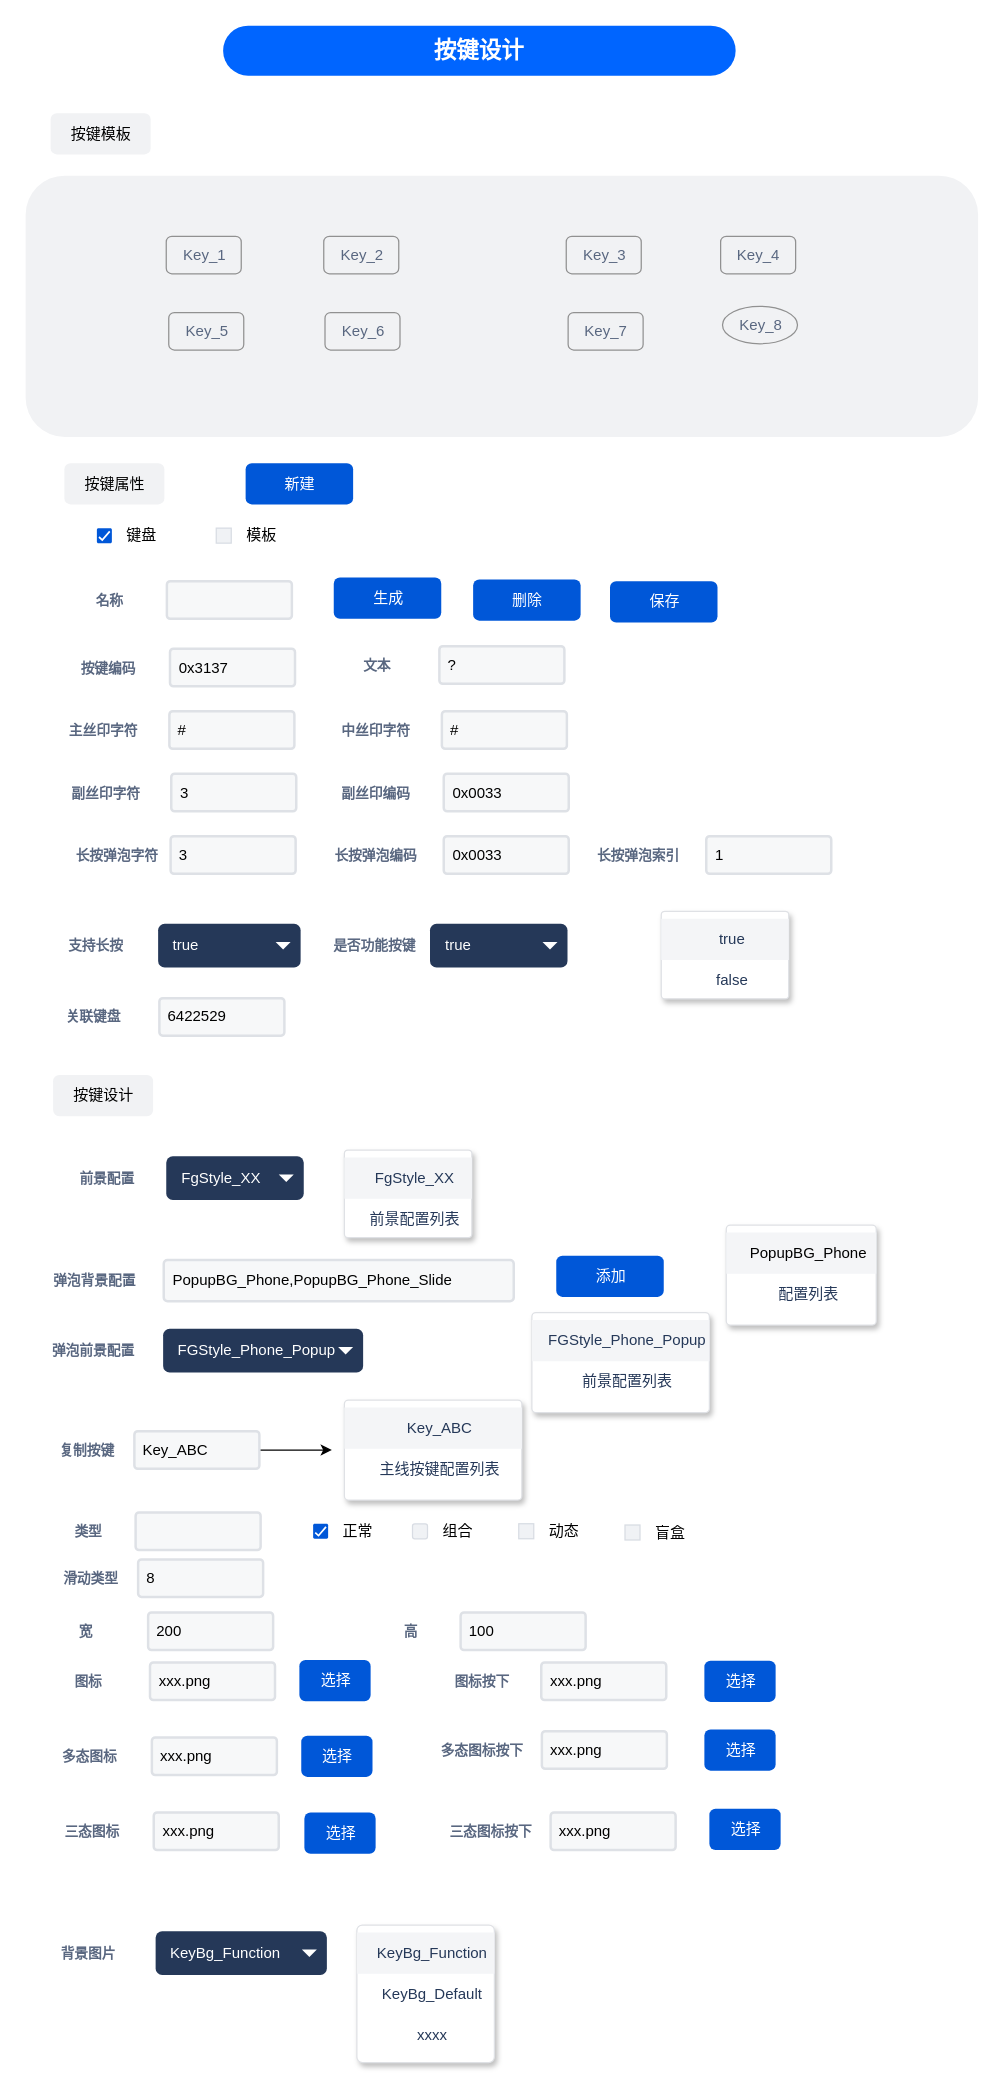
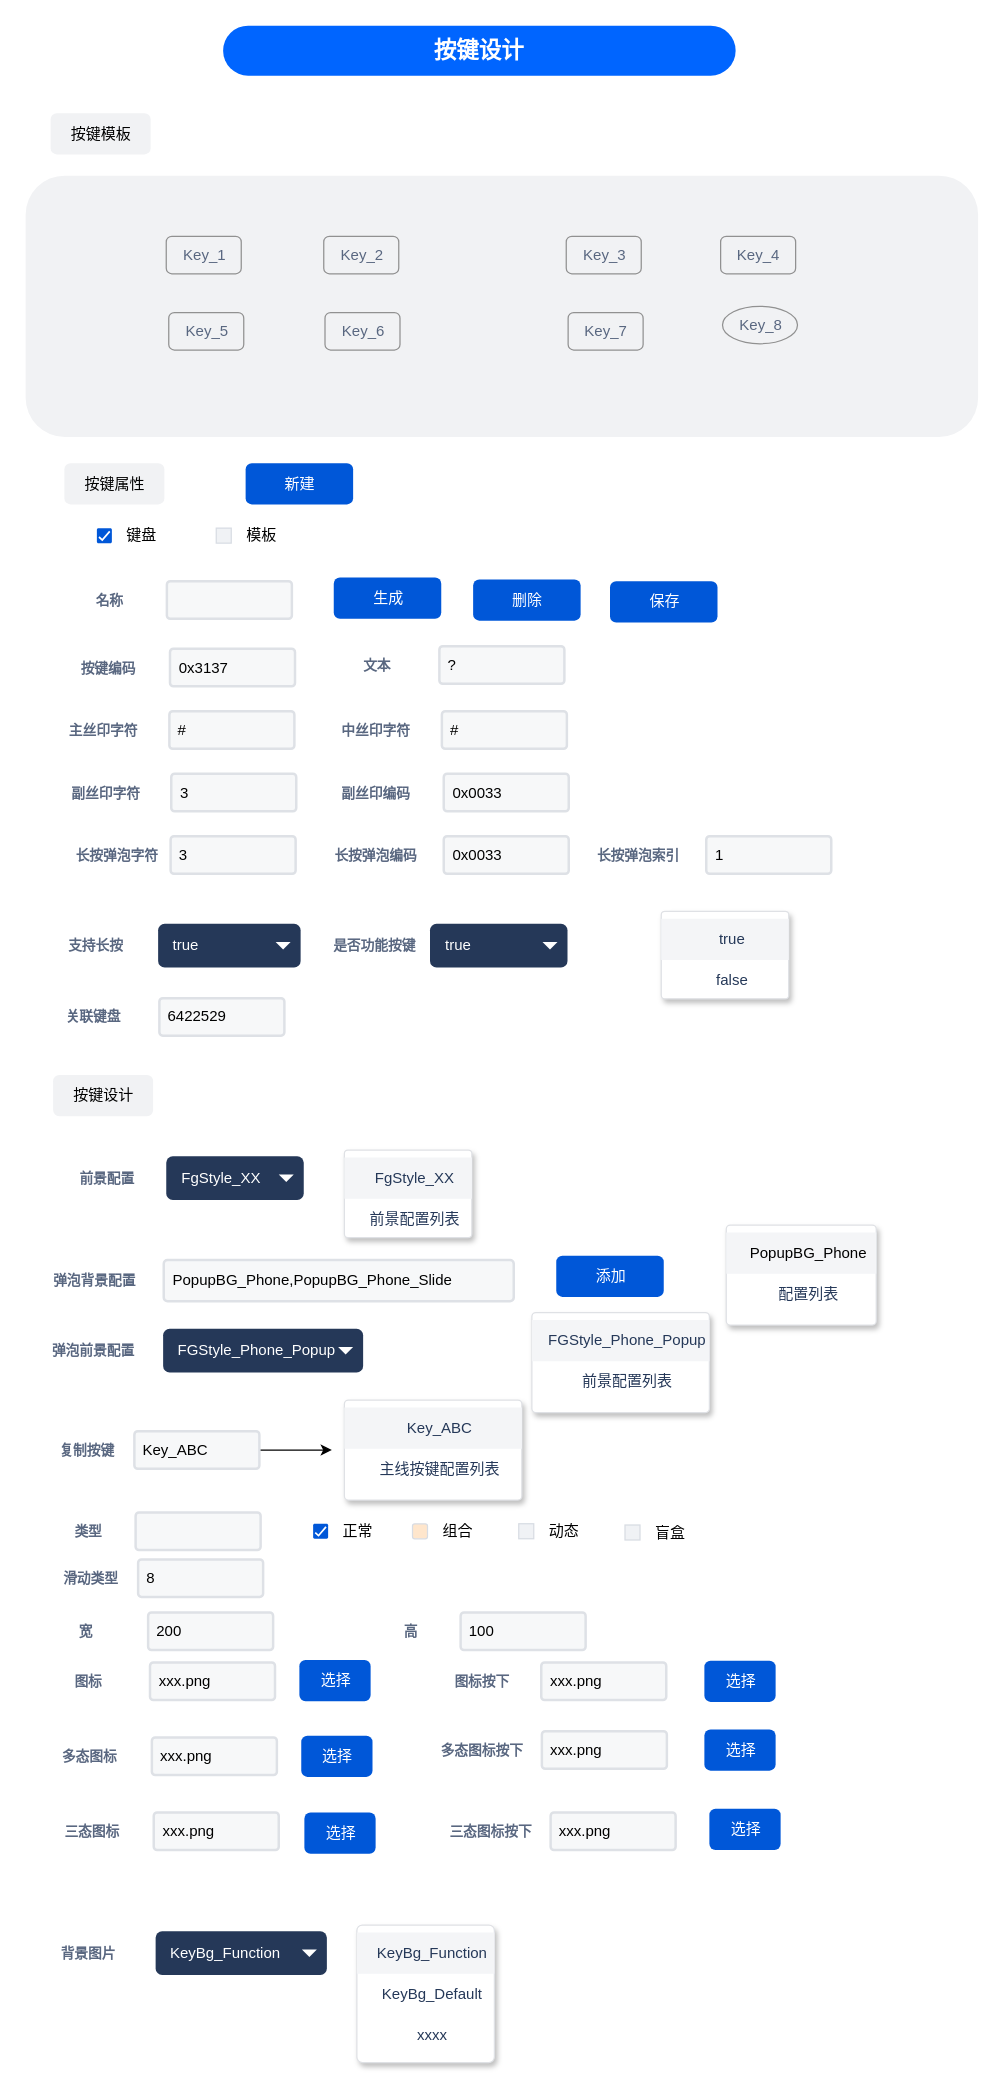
node "组合": fillcolor #f0f2f5 -> #ffe6cc
